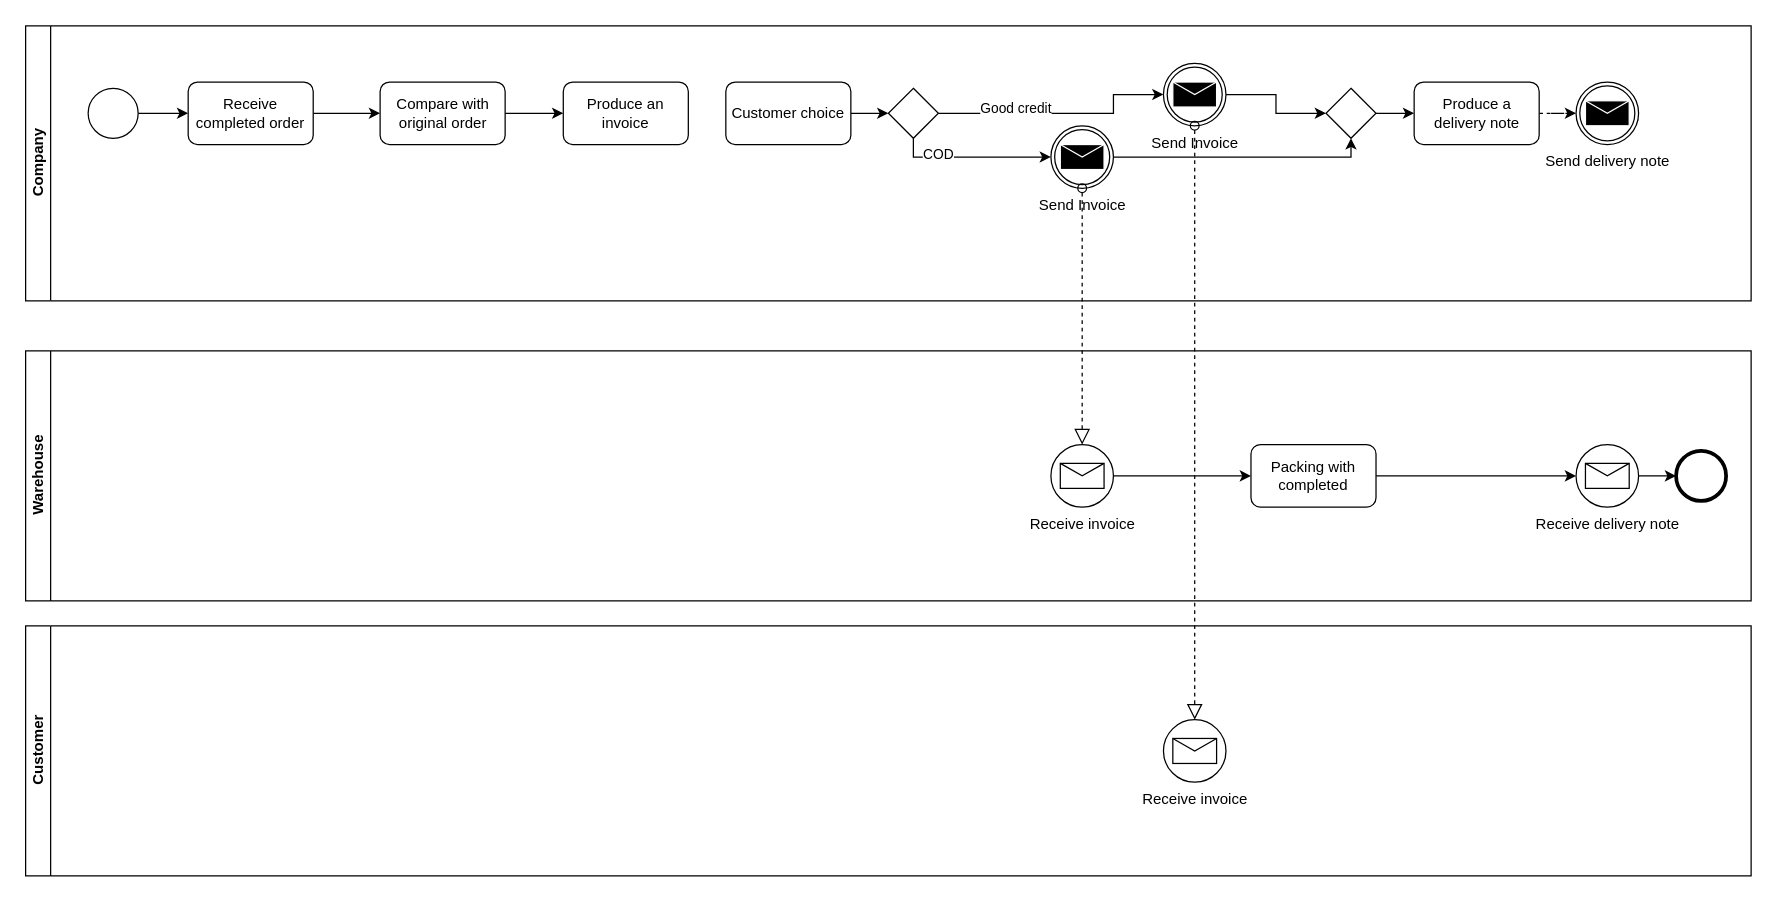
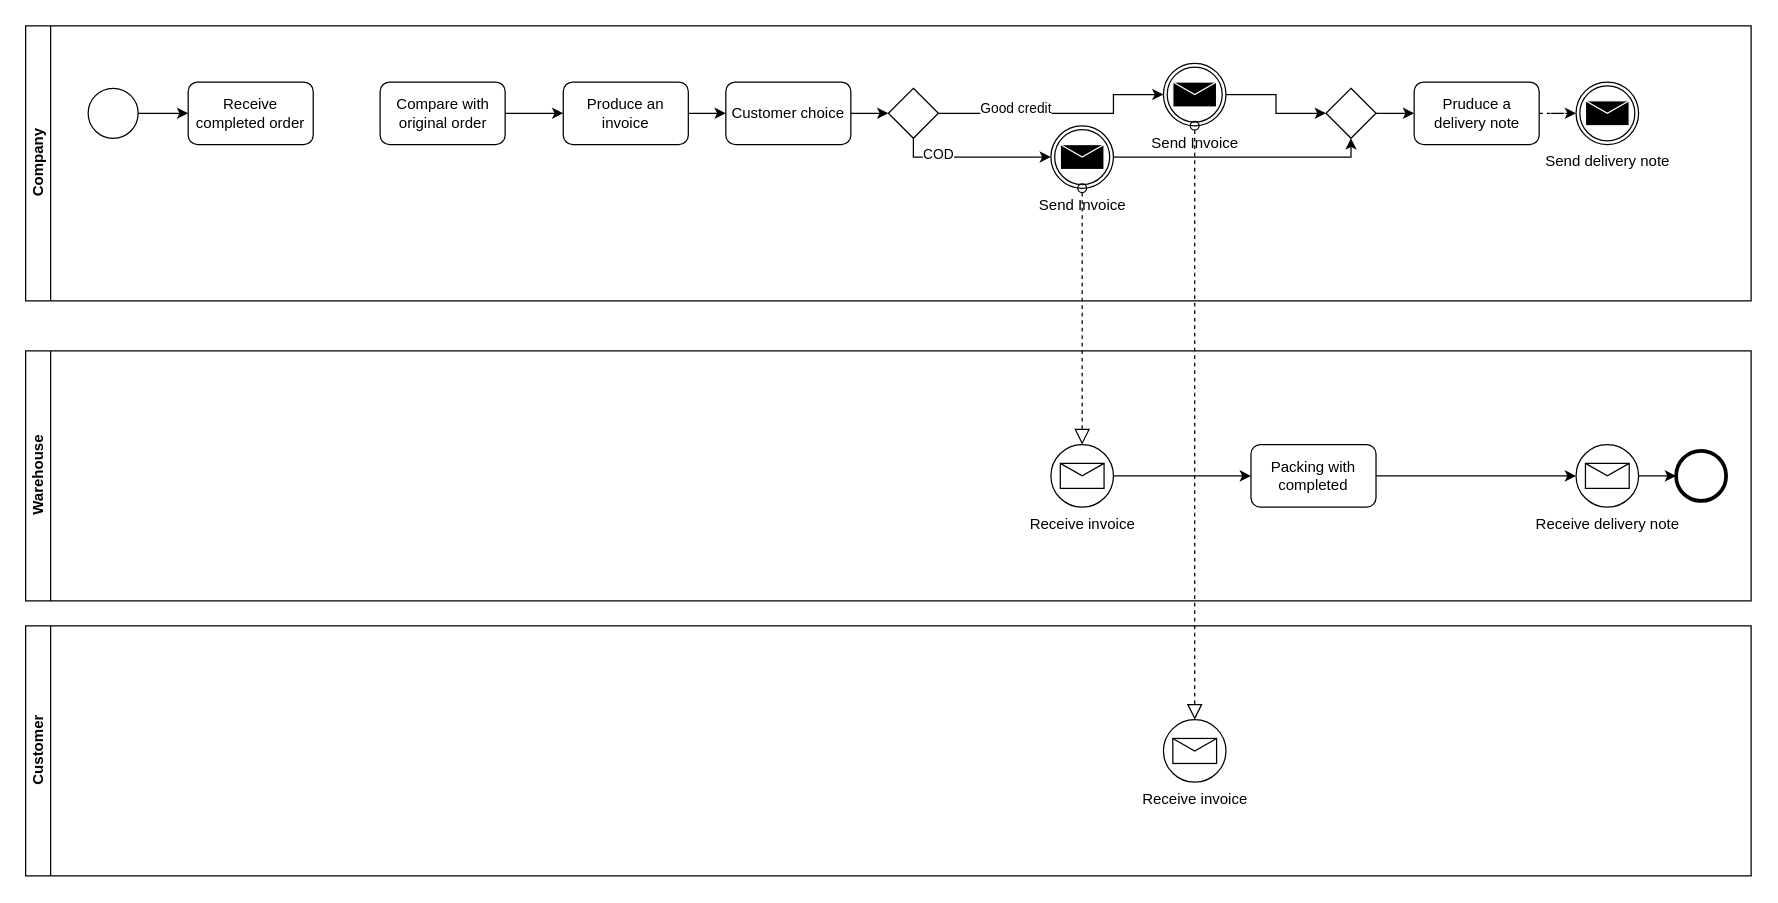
edge "Receive completed order" -> "Compare with original order": removed
edge "Produce an invoice" -> "Customer choice": added
node "Produce a delivery note": label "Produce a delivery note" -> "Pruduce a delivery note"
